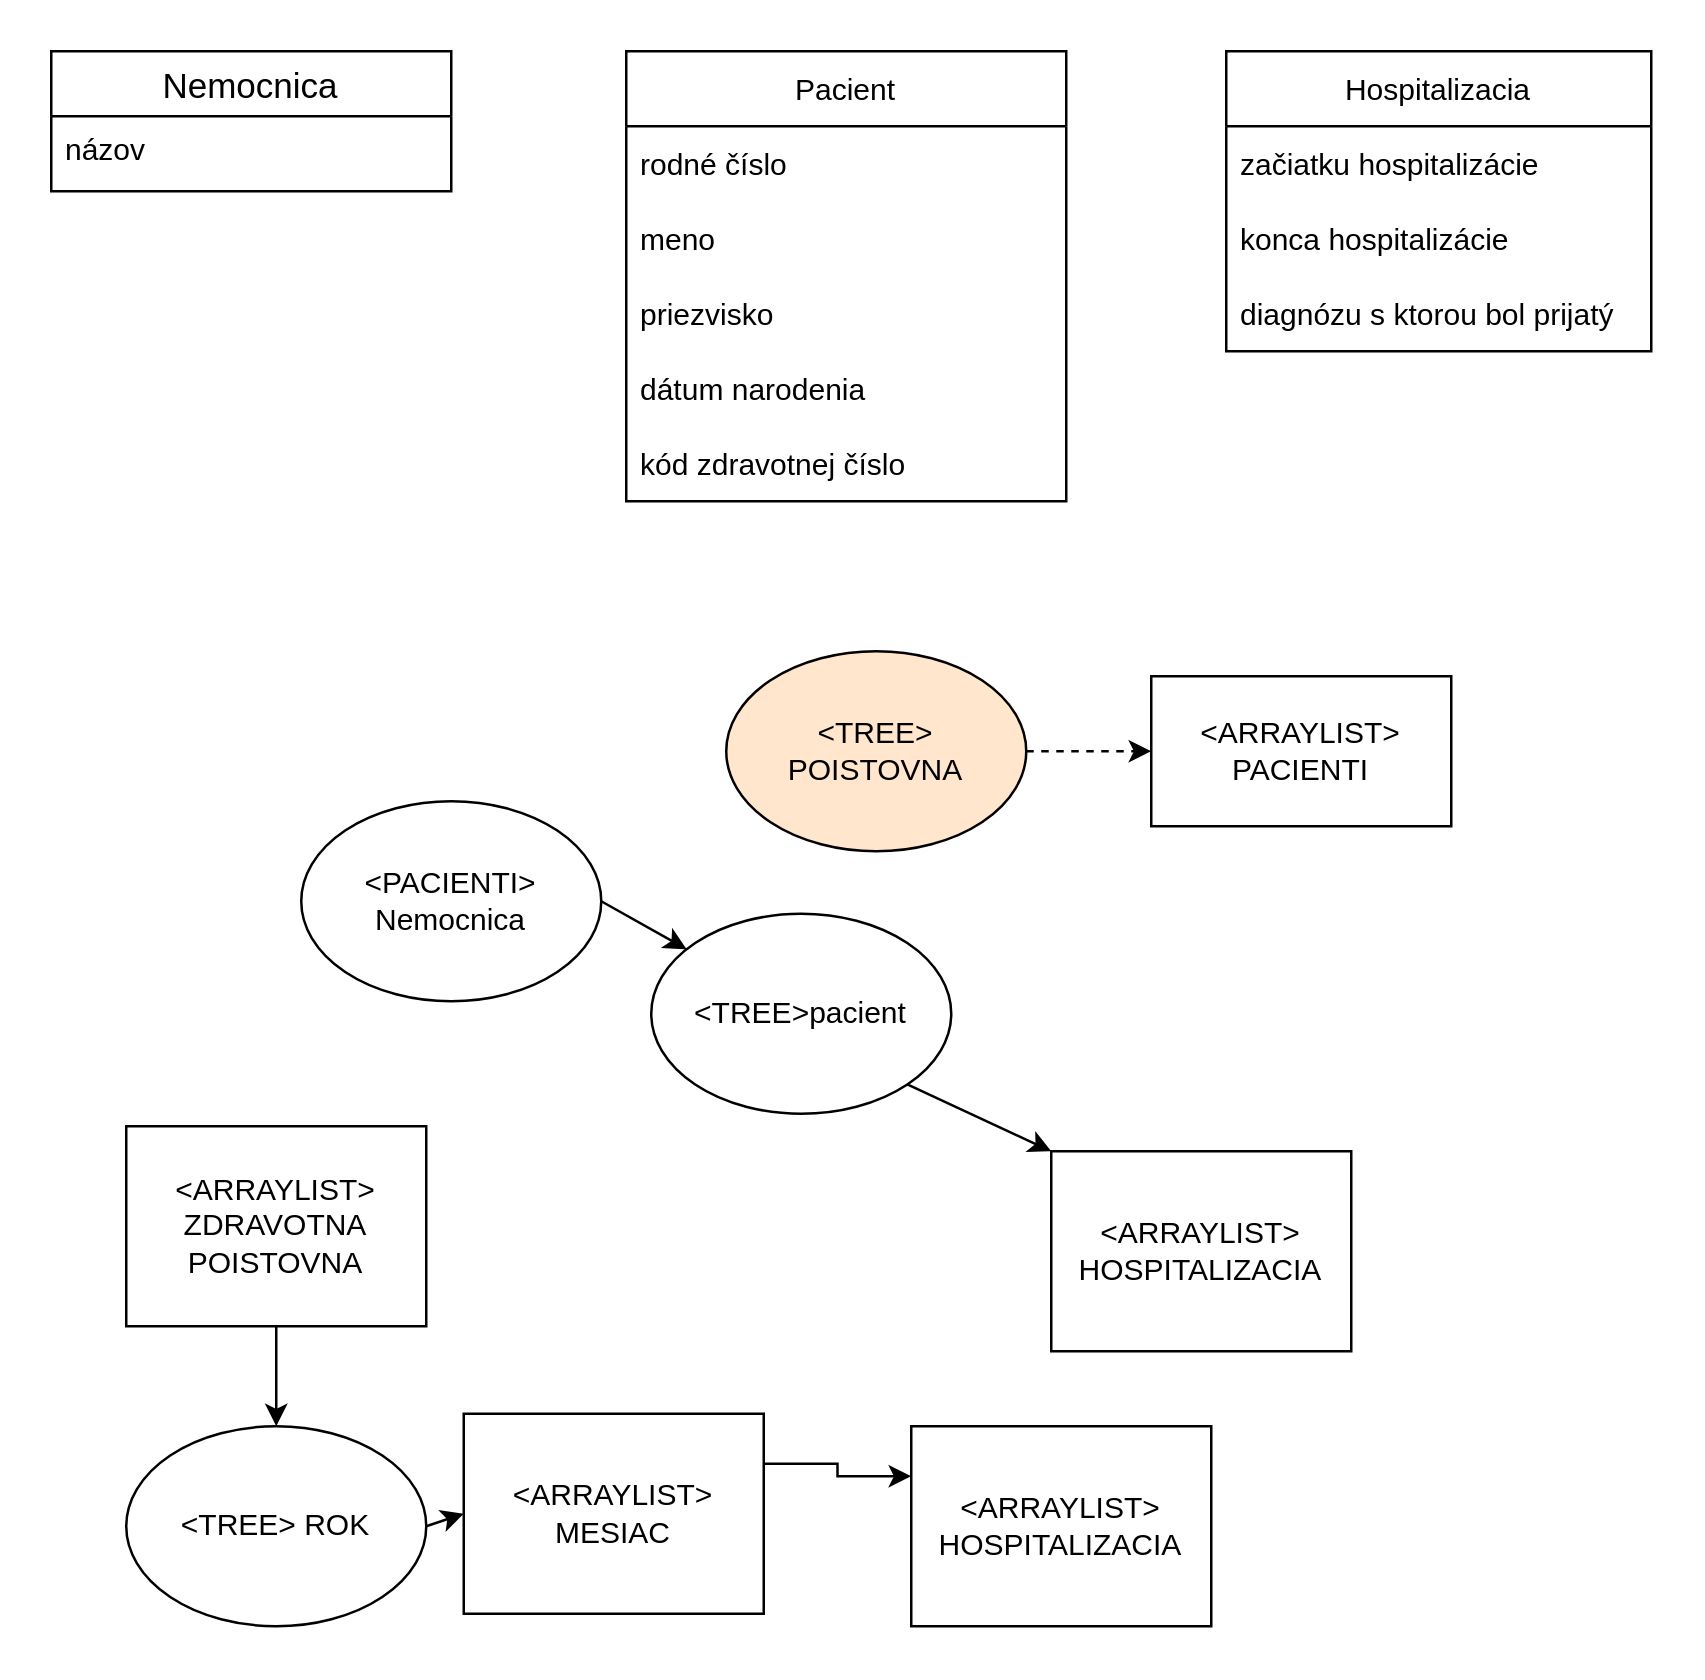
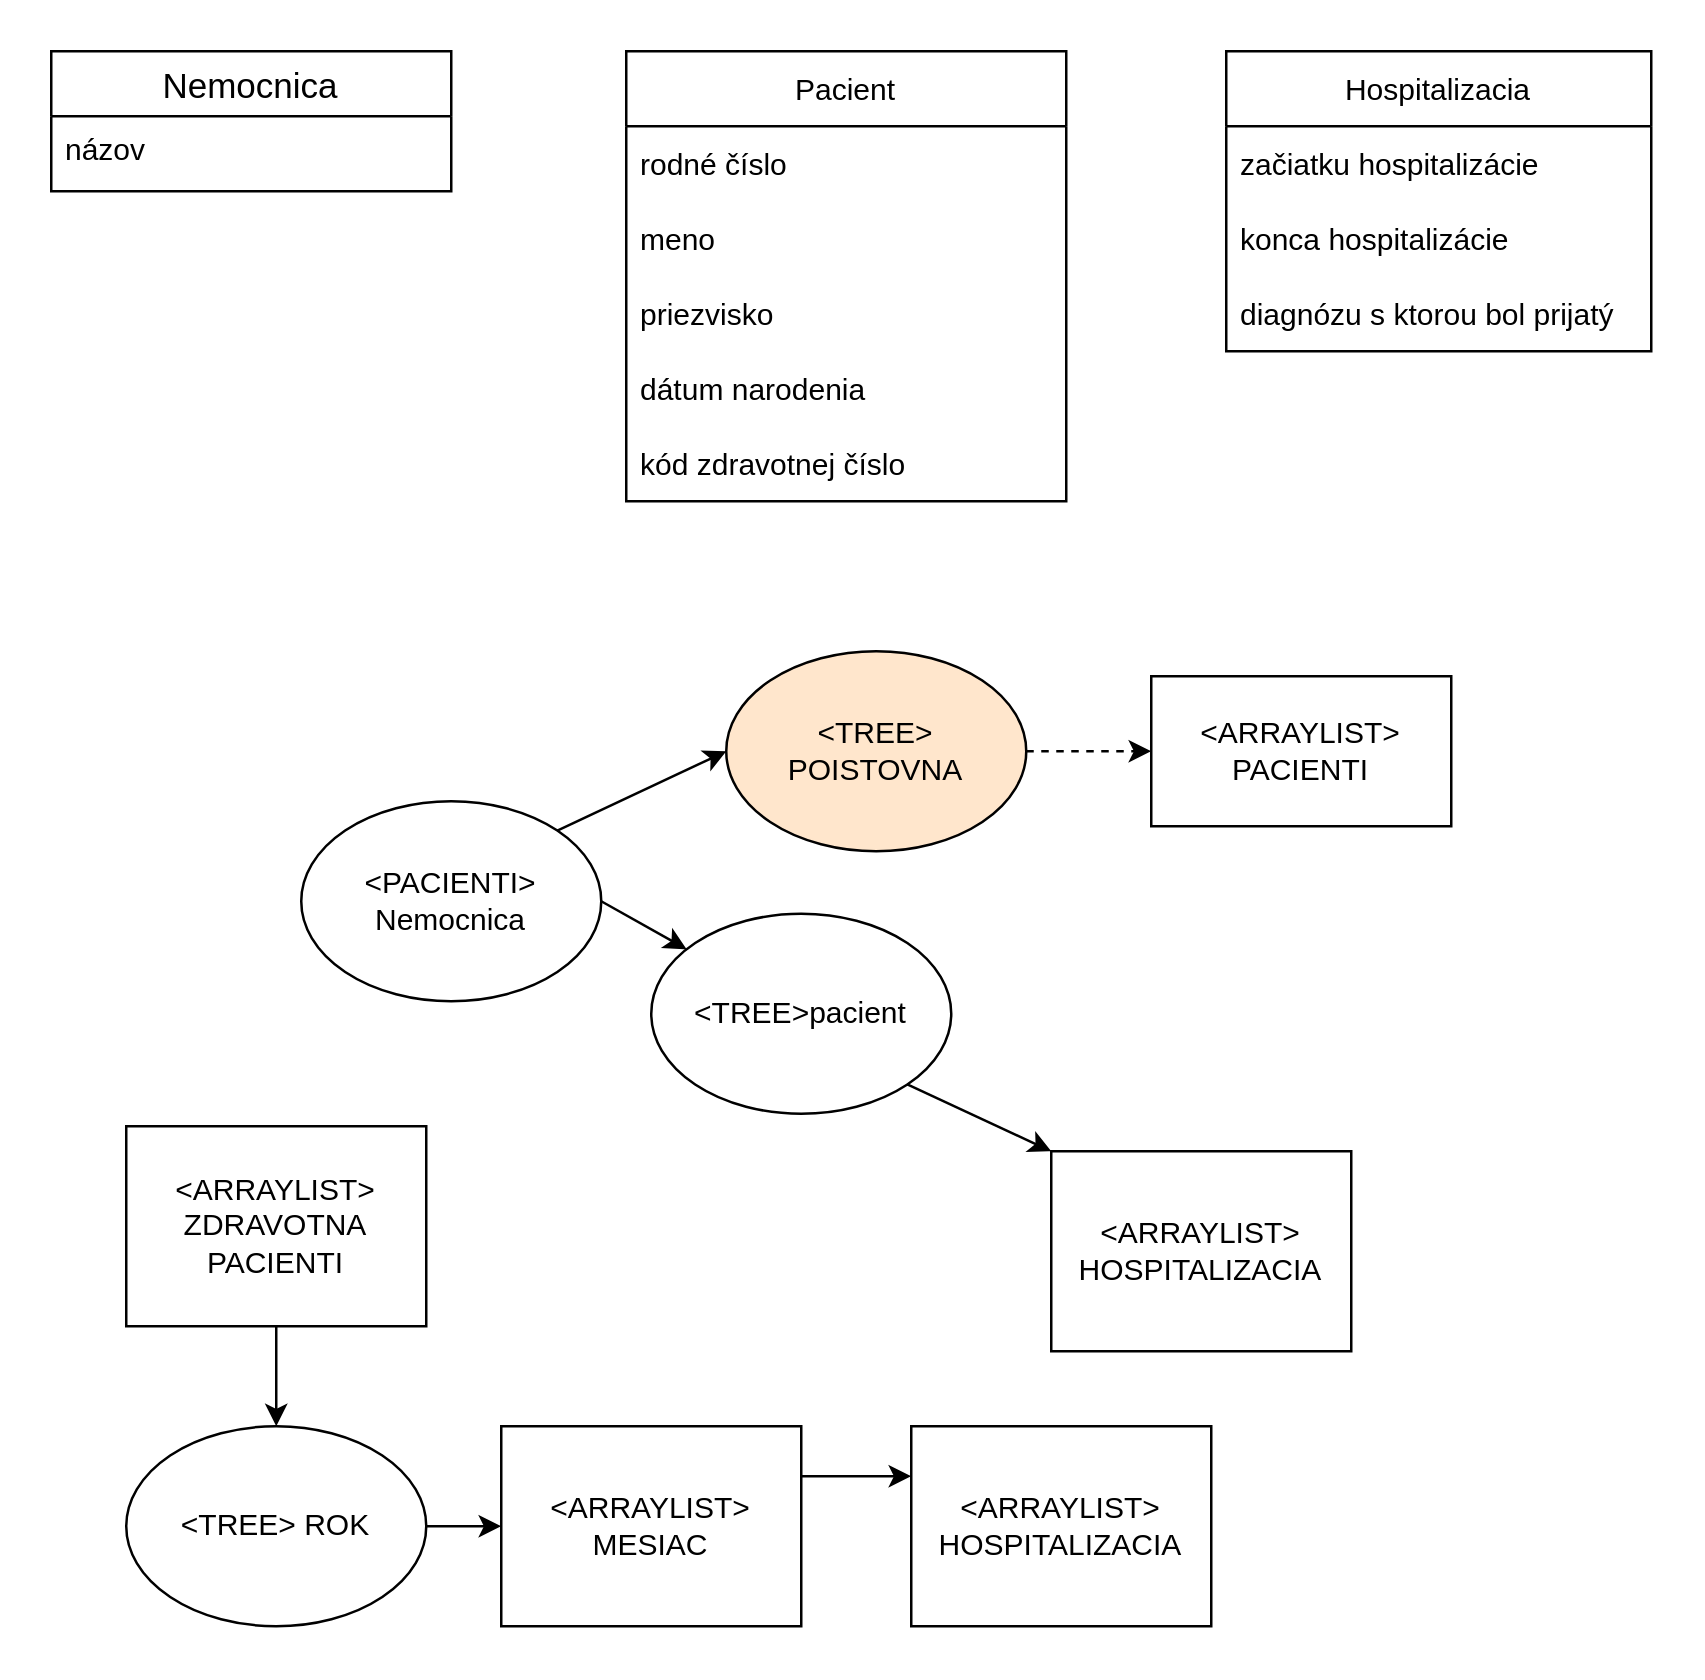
edge "<PACIENTI> Nemocnica" -> "<TREE> POISTOVNA": added
node "<ARRAYLIST> ZDRAVOTNA POISTOVNA": label "<ARRAYLIST> ZDRAVOTNA POISTOVNA" -> "<ARRAYLIST> ZDRAVOTNA PACIENTI"
node "<ARRAYLIST> MESIAC": moved (614, 1514) -> (651, 1526)
